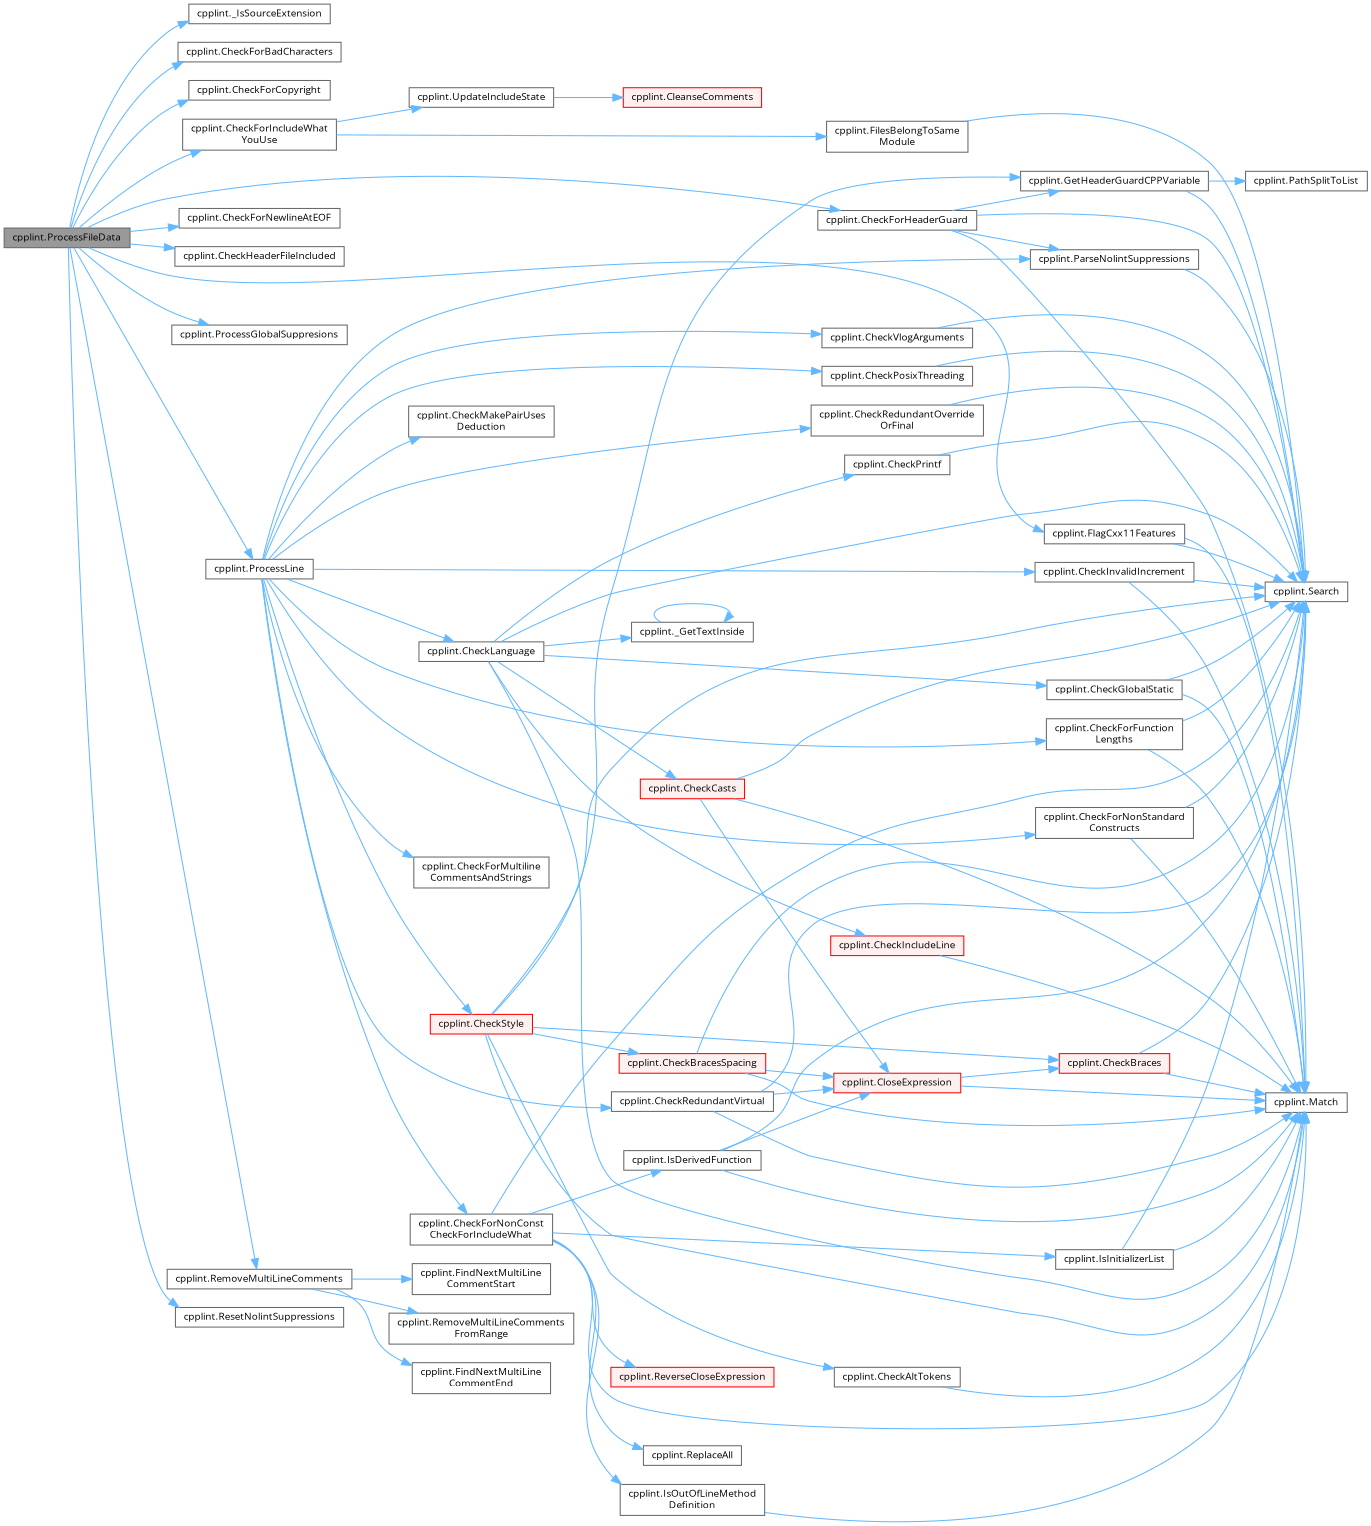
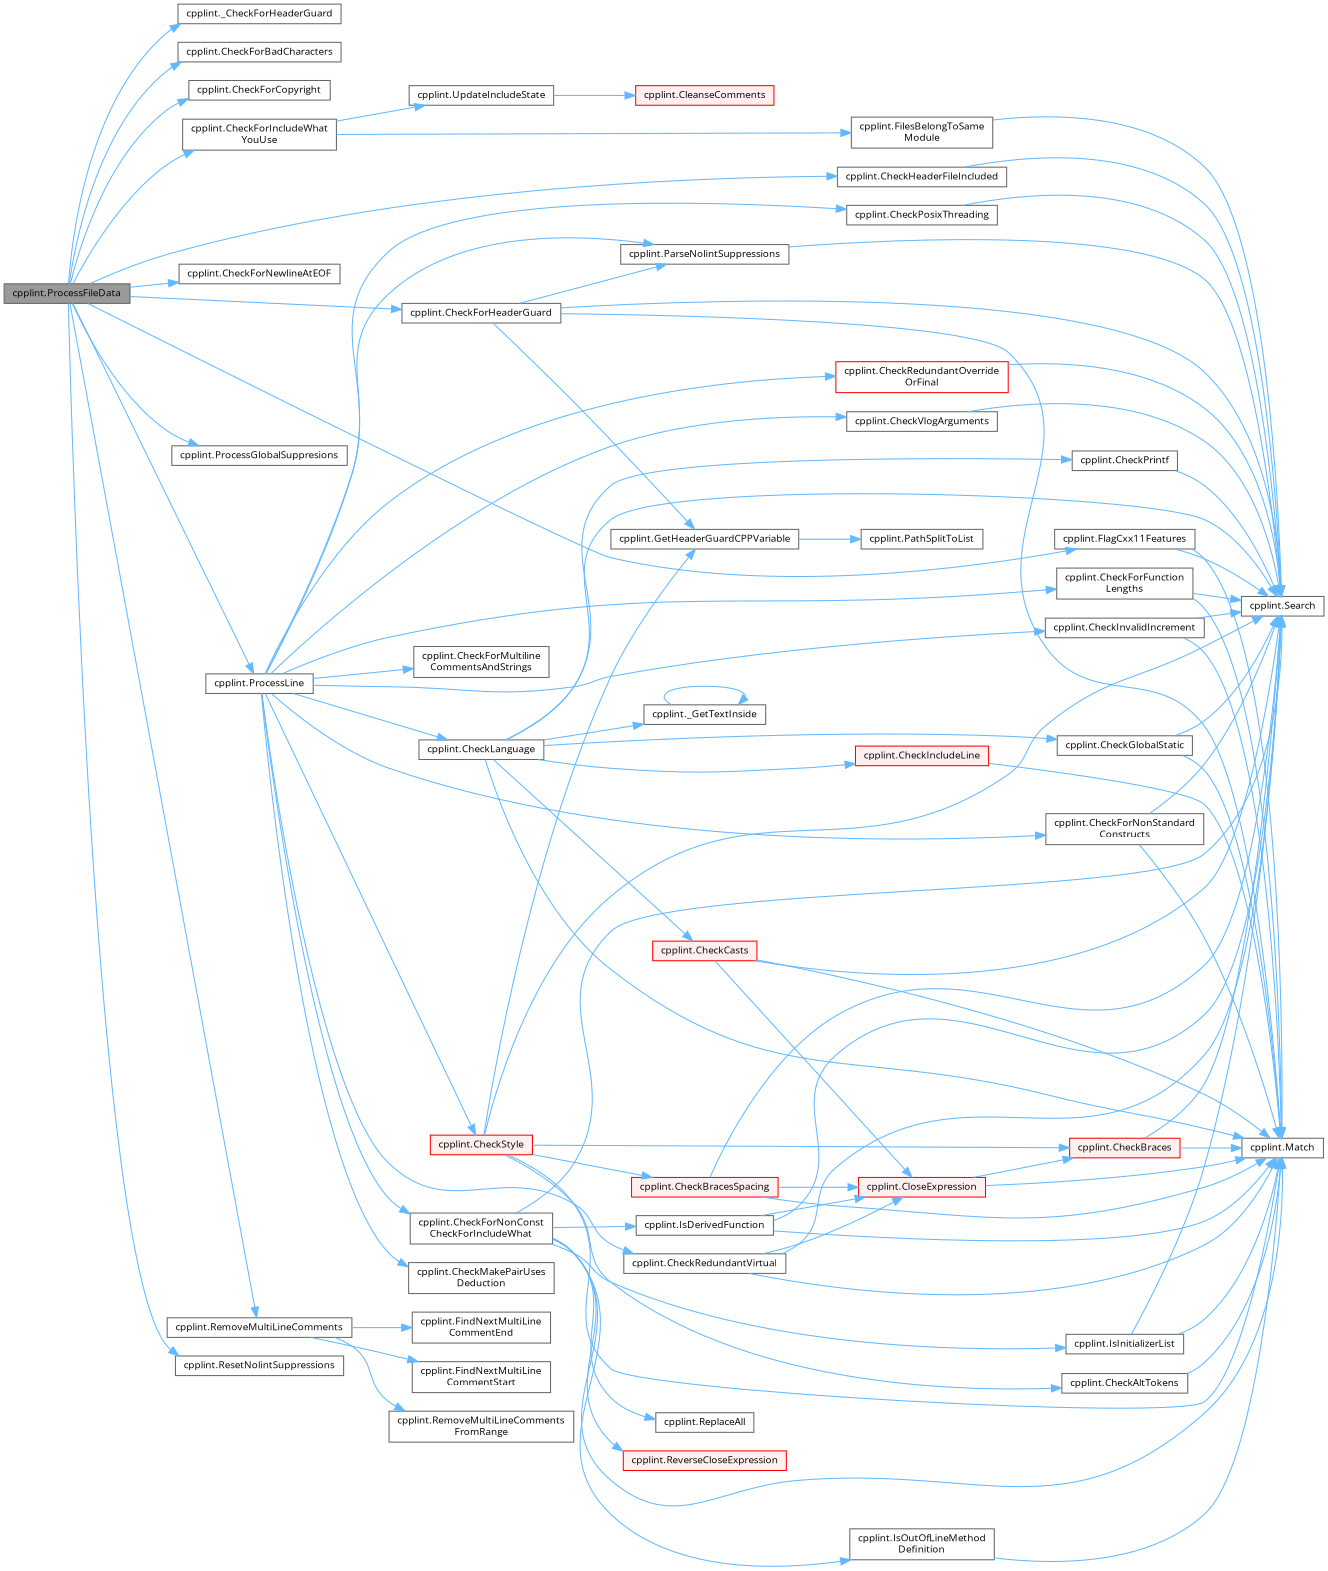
node "cpplint._IsSourceExtension": label "cpplint._IsSourceExtension" -> "cpplint._CheckForHeaderGuard"
edge "cpplint.GetHeaderGuardCPPVariable" -> "cpplint.Search": now "cpplint.CheckHeaderFileIncluded" -> "cpplint.Search"
node "cpplint.CheckRedundantOverride OrFinal": color grey40 -> red
